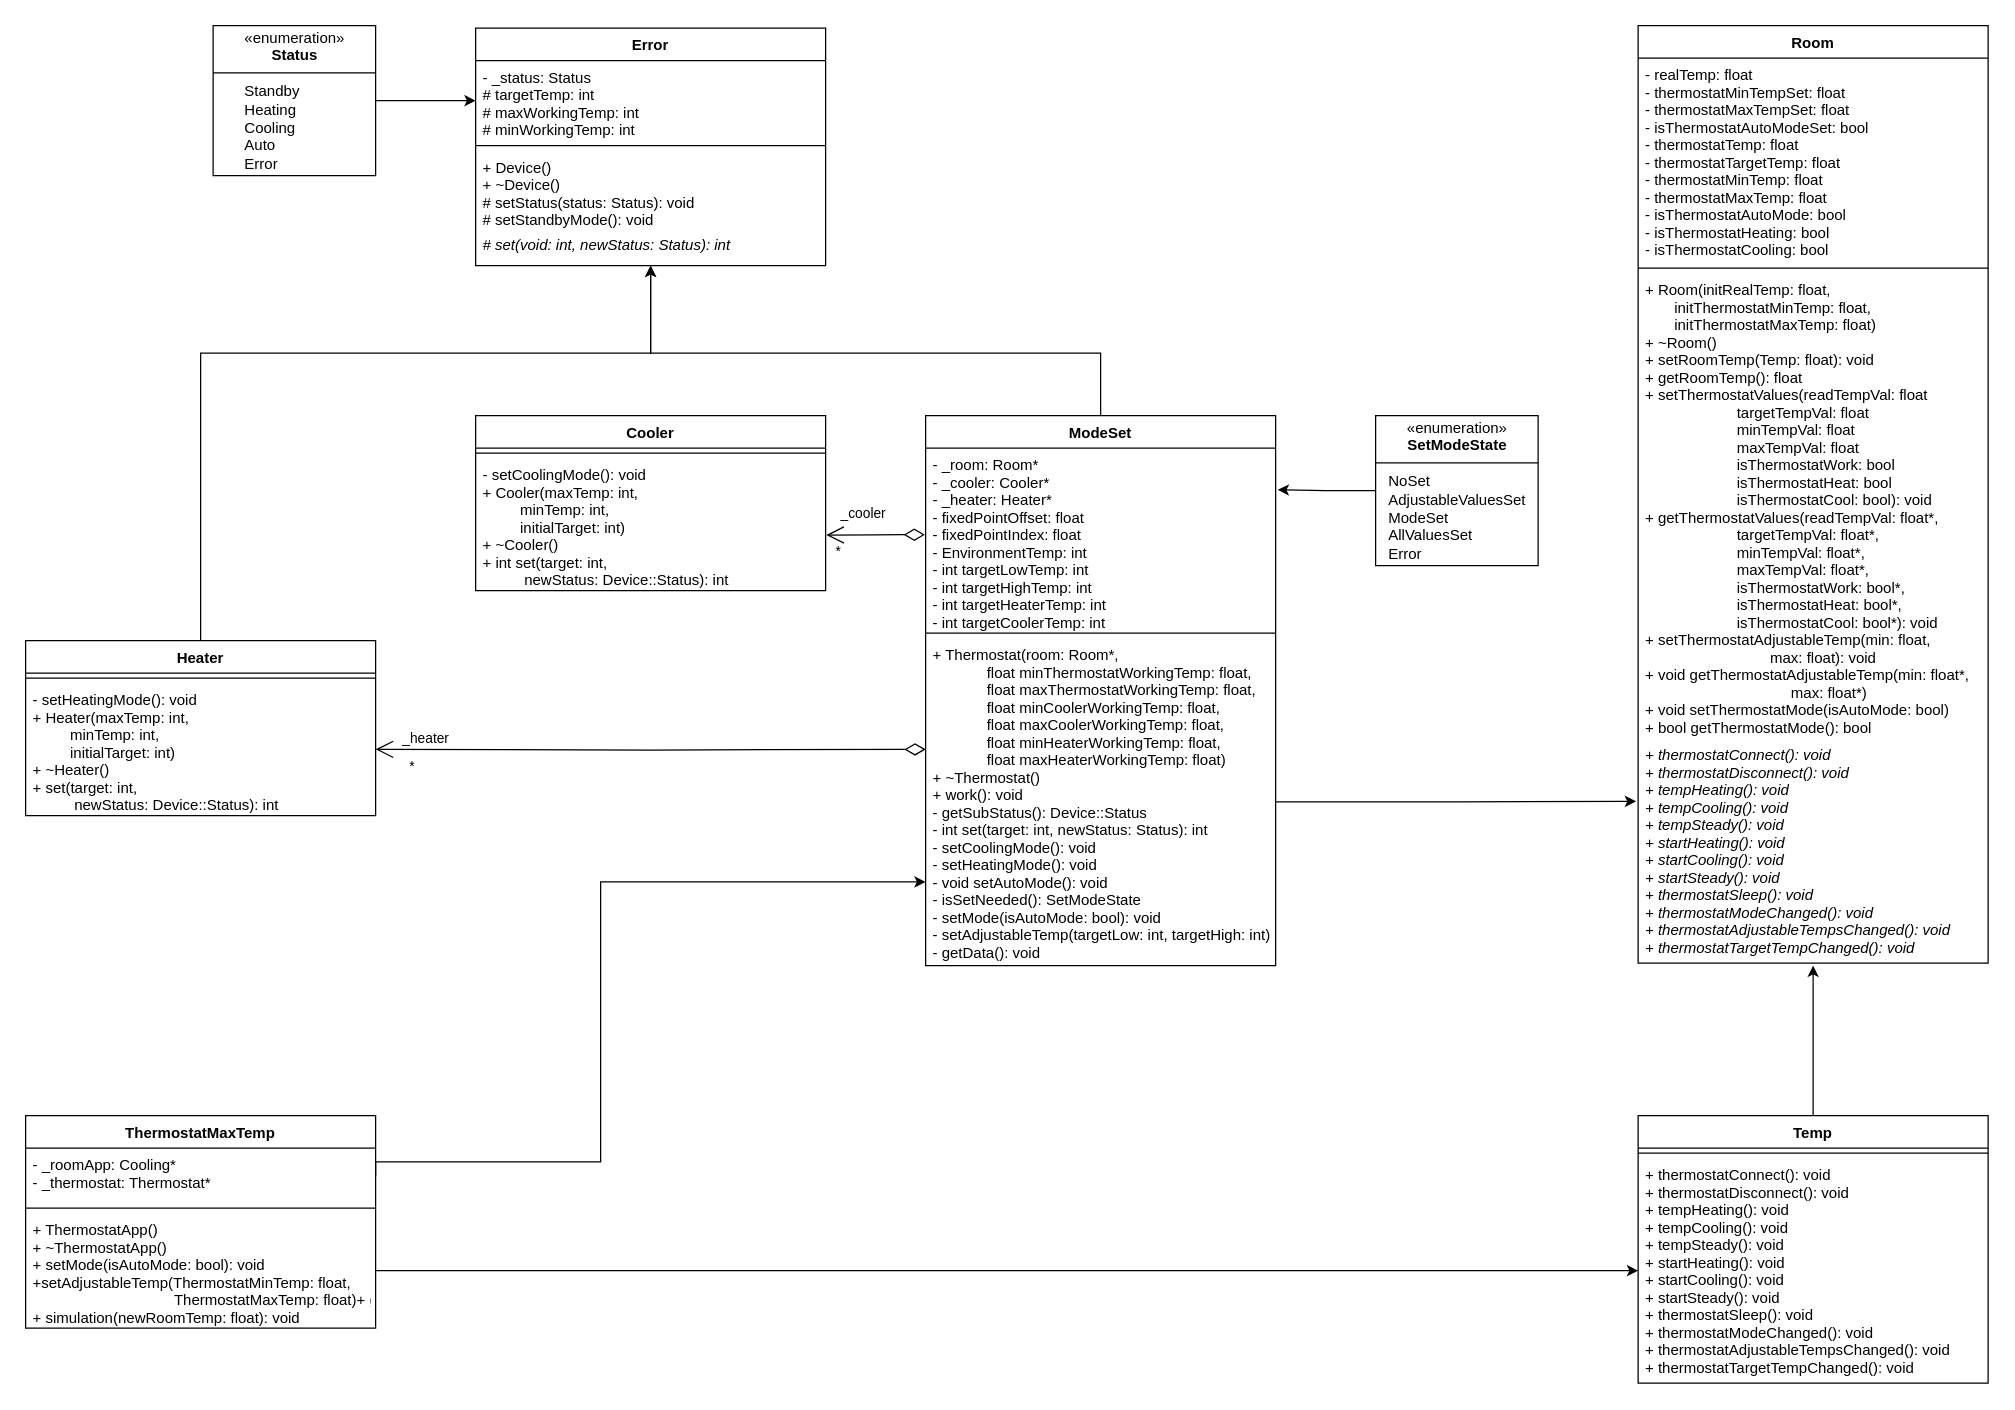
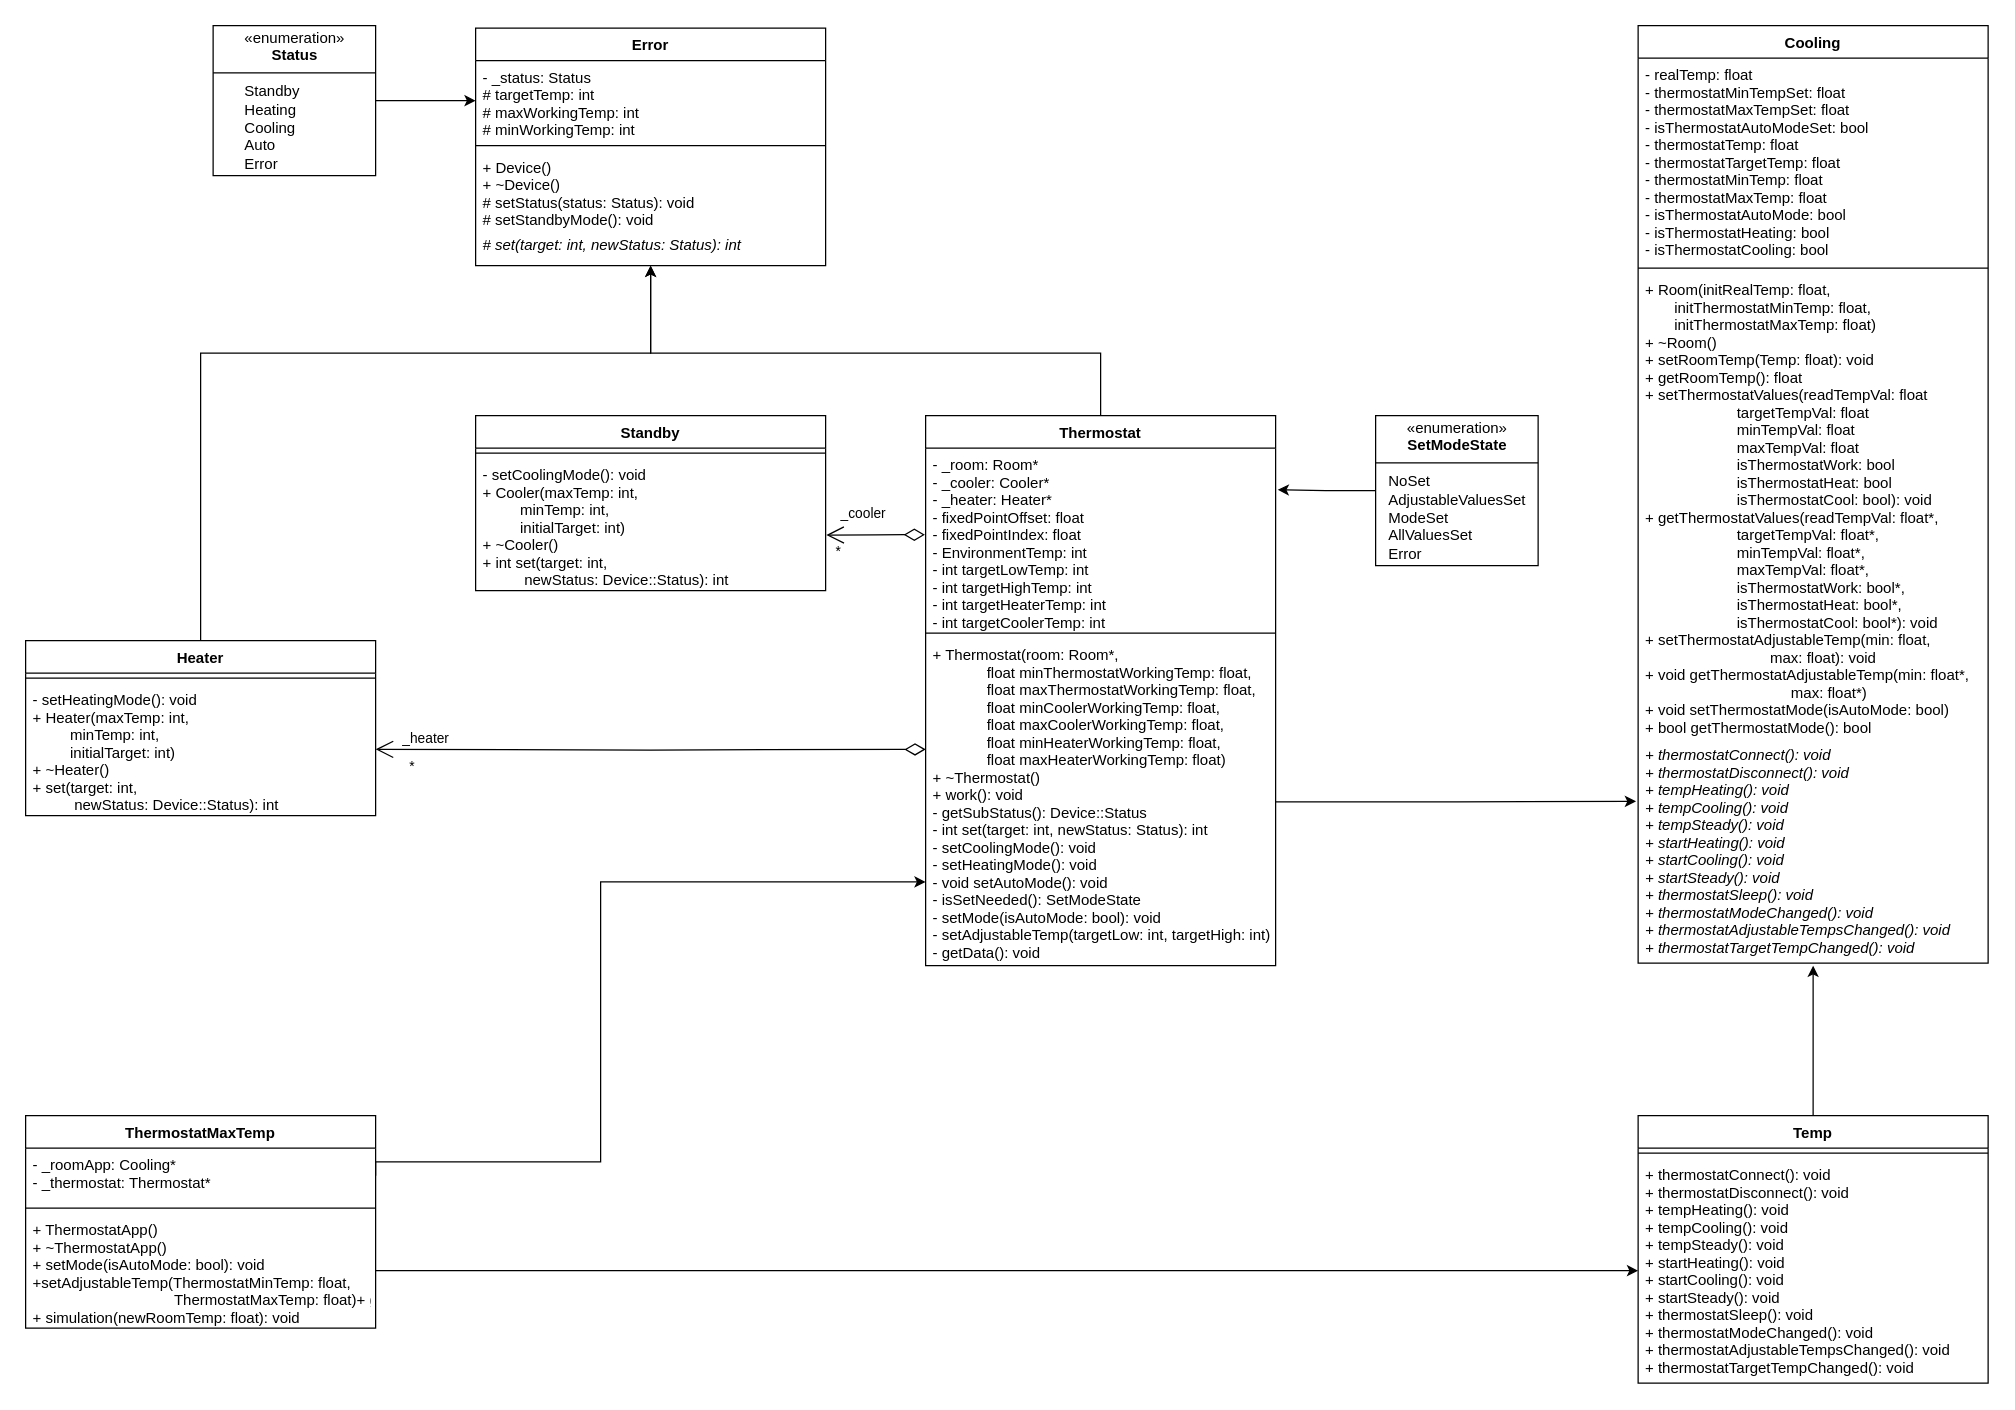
node "Room": label "Room" -> "Cooling"
node "# set(void: int, newStatus: Status): int": label "# set(void: int, newStatus: Status): int" -> "# set(target: int, newStatus: Status): int"
node "Cooler": label "Cooler" -> "Standby"
node "ModeSet": label "ModeSet" -> "Thermostat"
